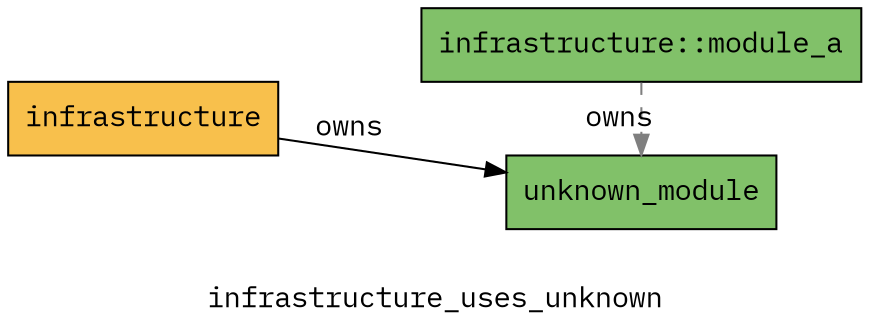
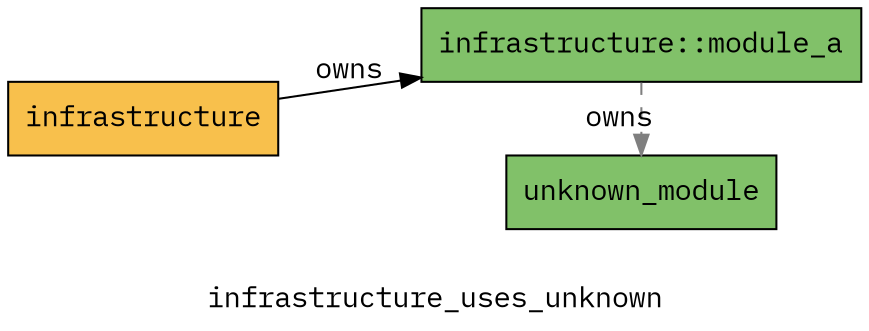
edge "infrastructure" -> "unknown_module": now "infrastructure" -> "infrastructure::module_a"
